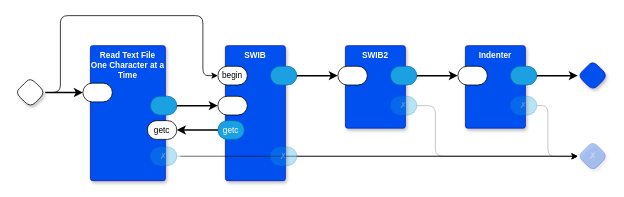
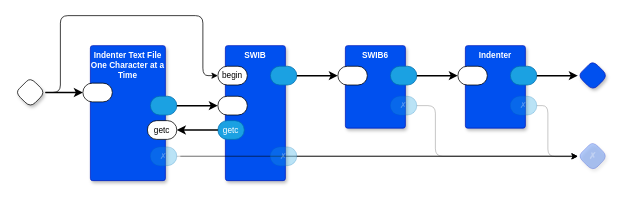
node "SWIB2": label "SWIB2" -> "SWIB6"
node "Read Text File One Character at a Time": label "Read Text File One Character at a Time" -> "Indenter Text File One Character at a Time"
